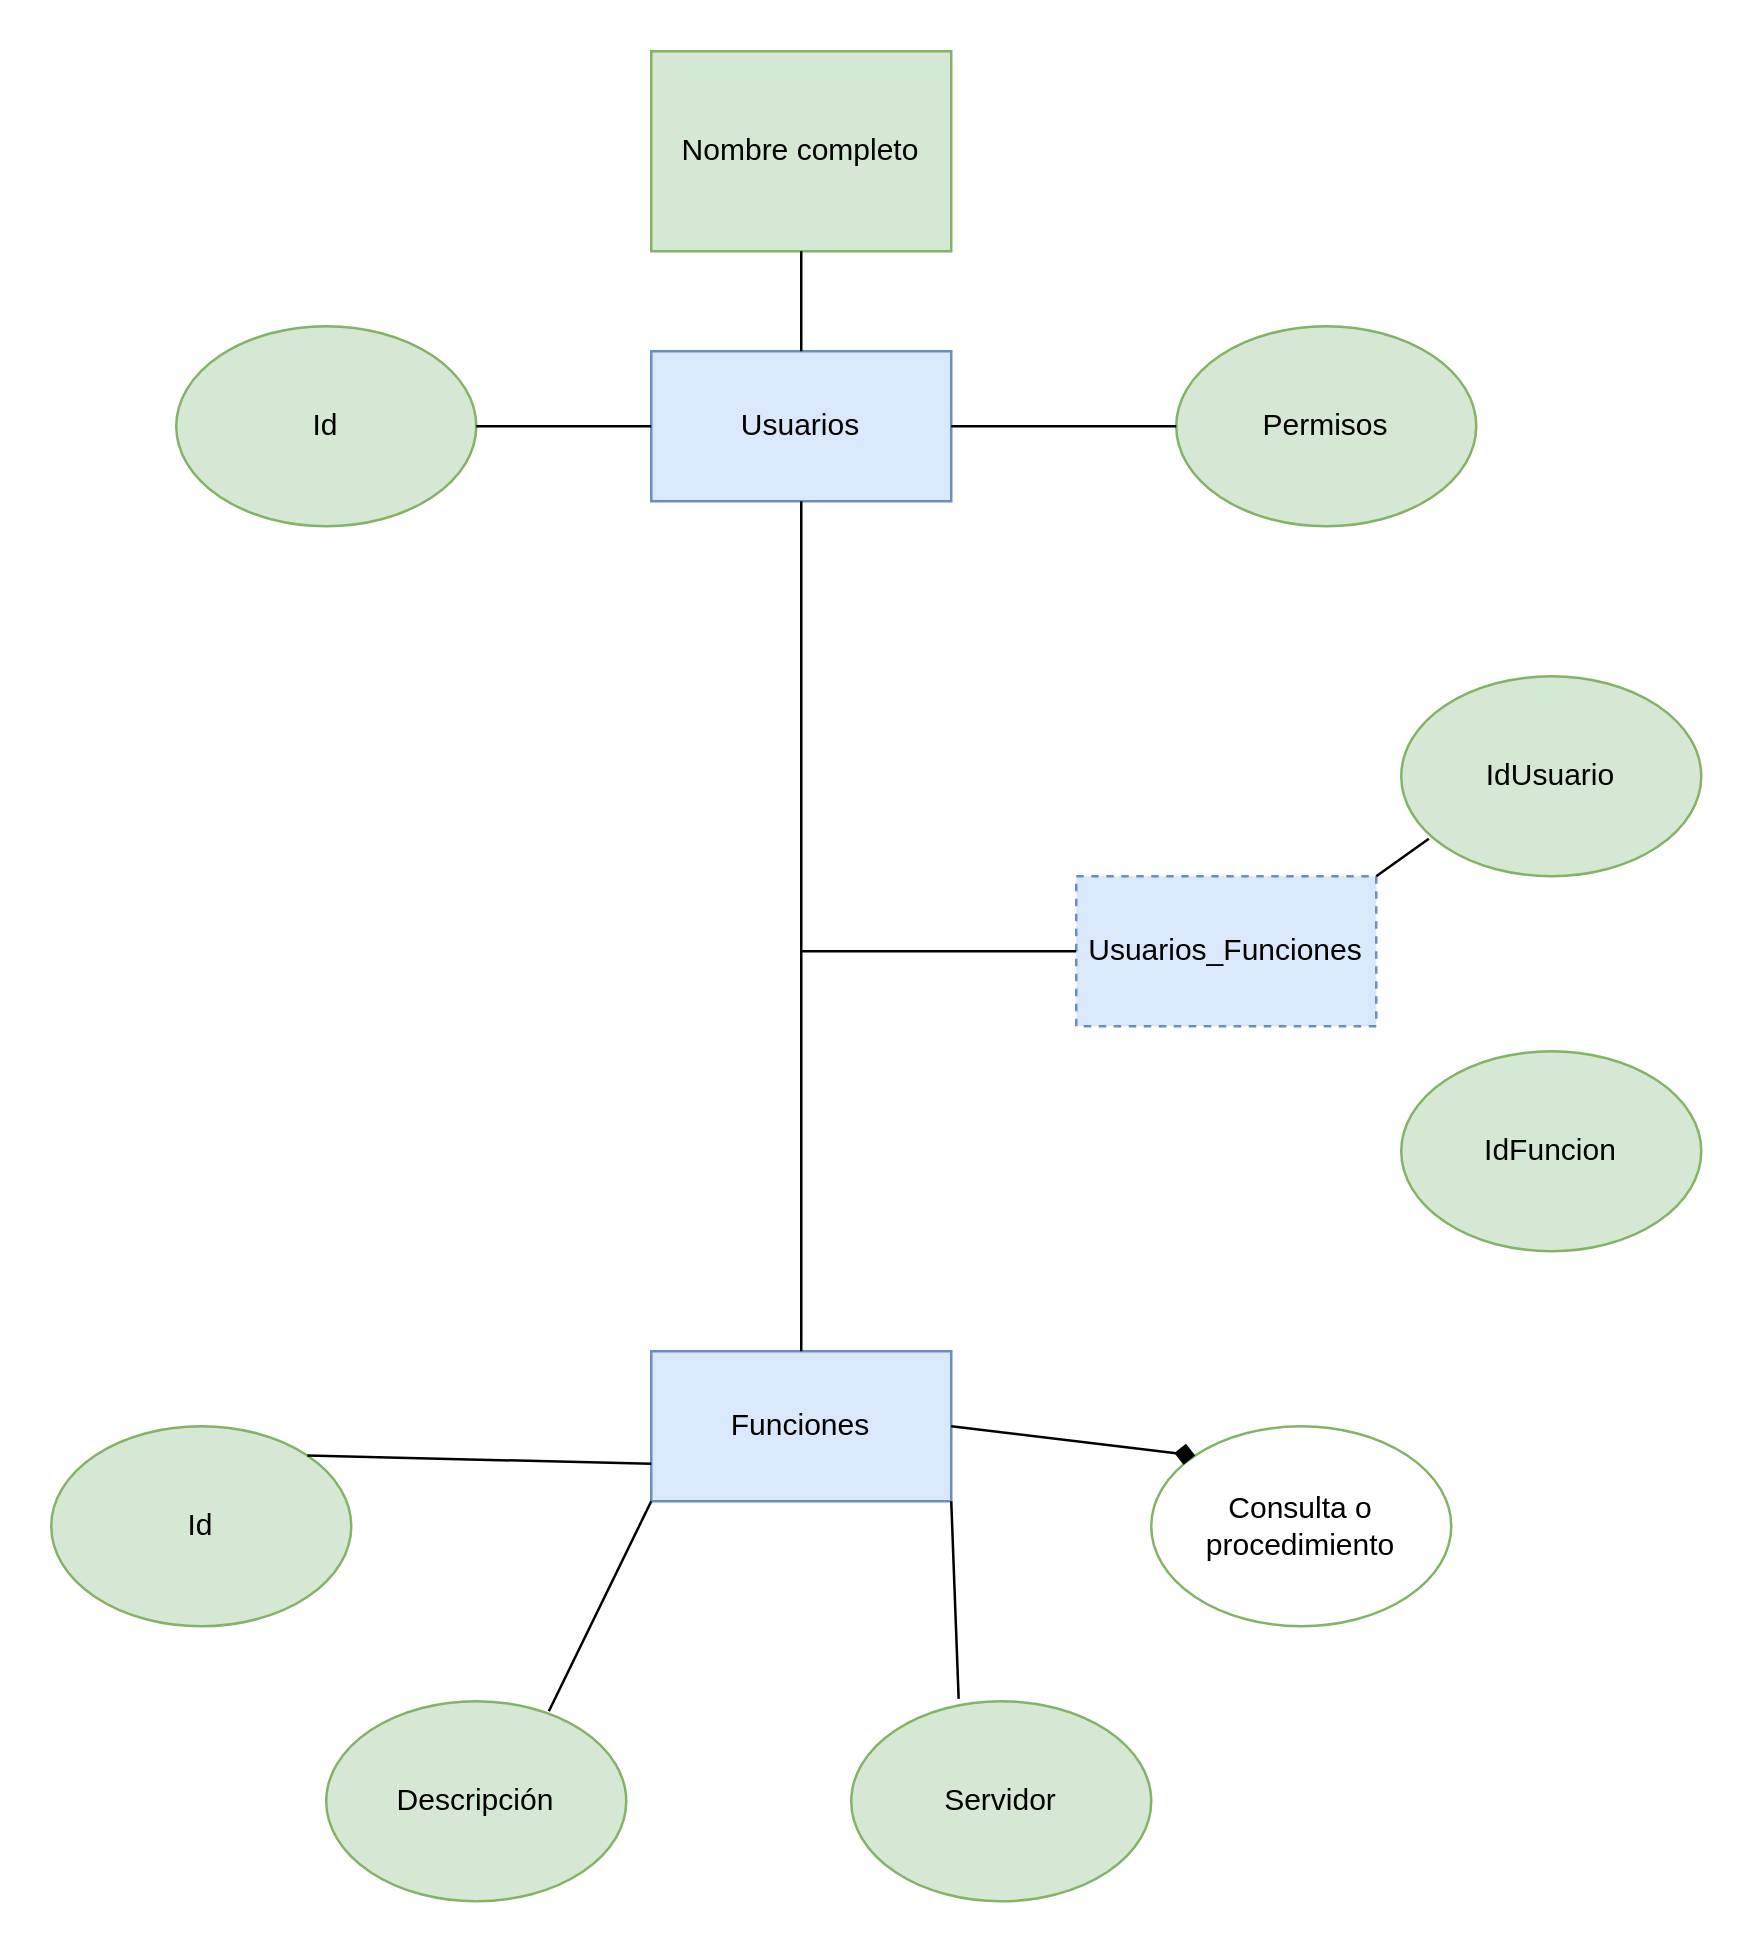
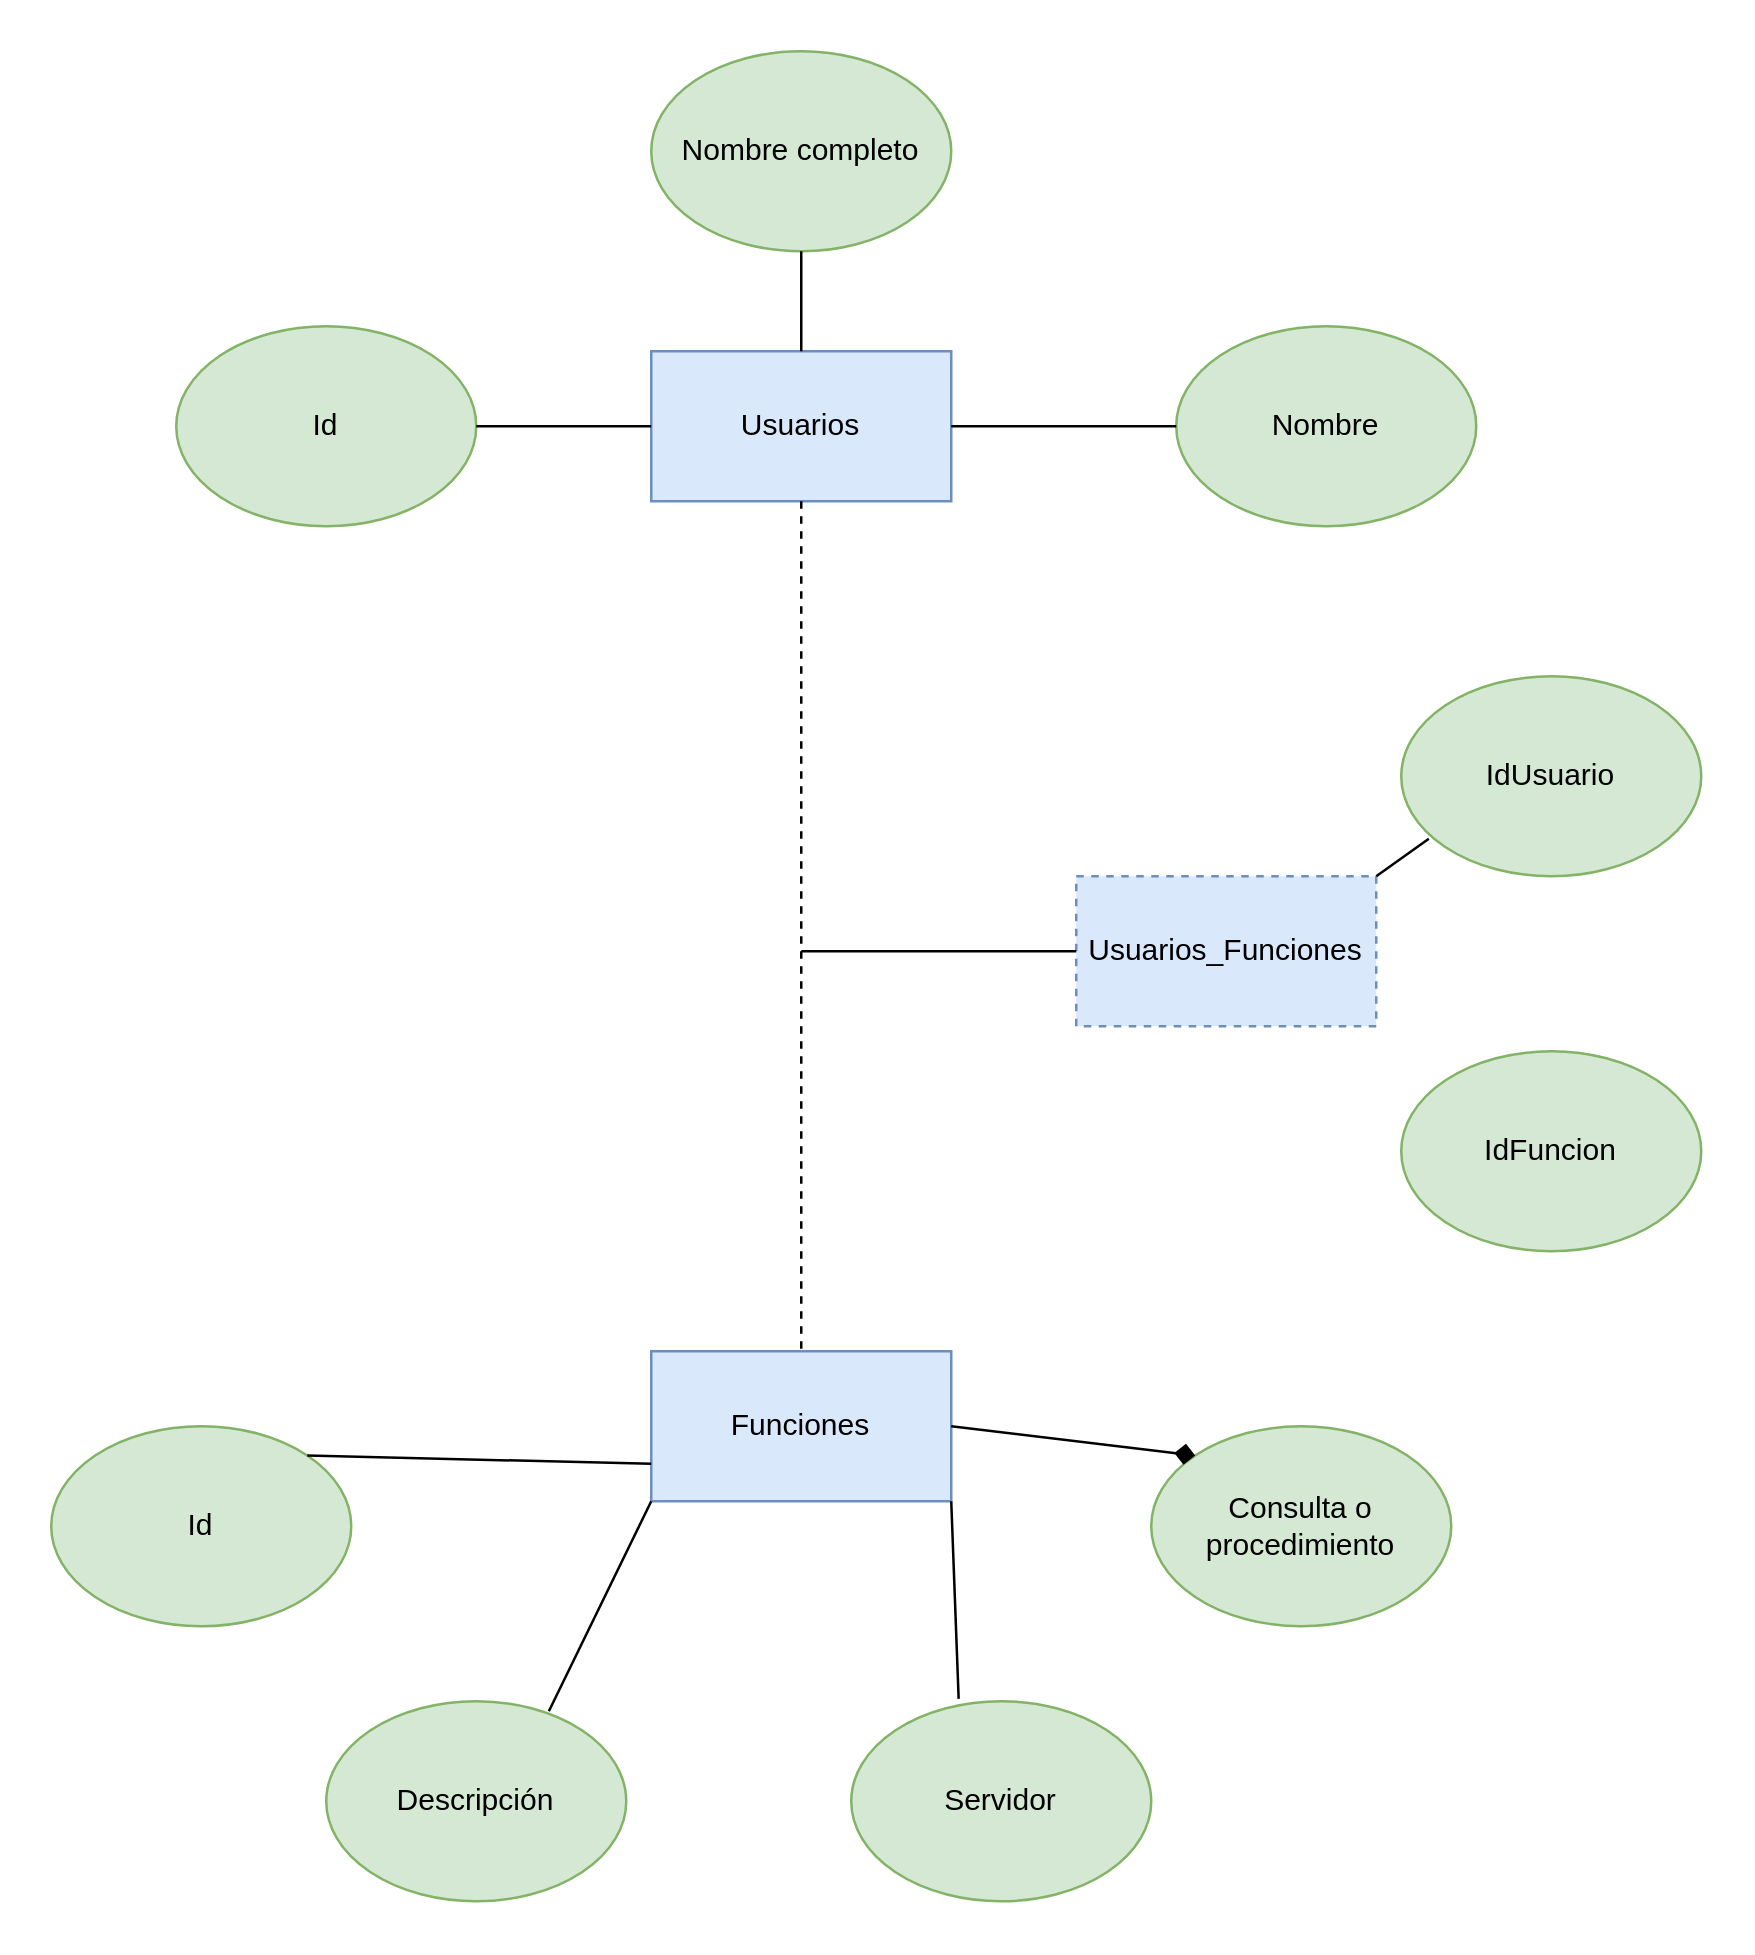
node "Nombre completo": shape rectangle -> ellipse
node "Permisos": label "Permisos" -> "Nombre"
edge "Usuarios" -- "Funciones": style solid -> dashed
node "Consulta o procedimiento": fillcolor #ffffff -> #d5e8d4
